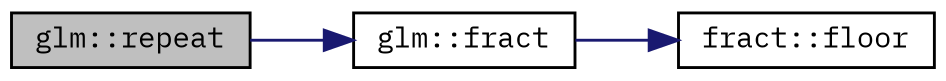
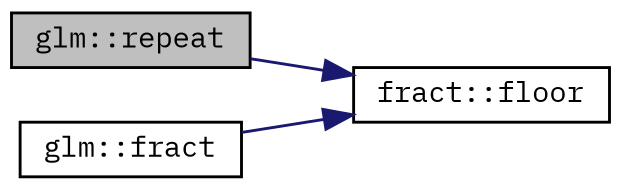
edge "glm::repeat" -> "glm::fract": now "glm::repeat" -> "fract::floor"
